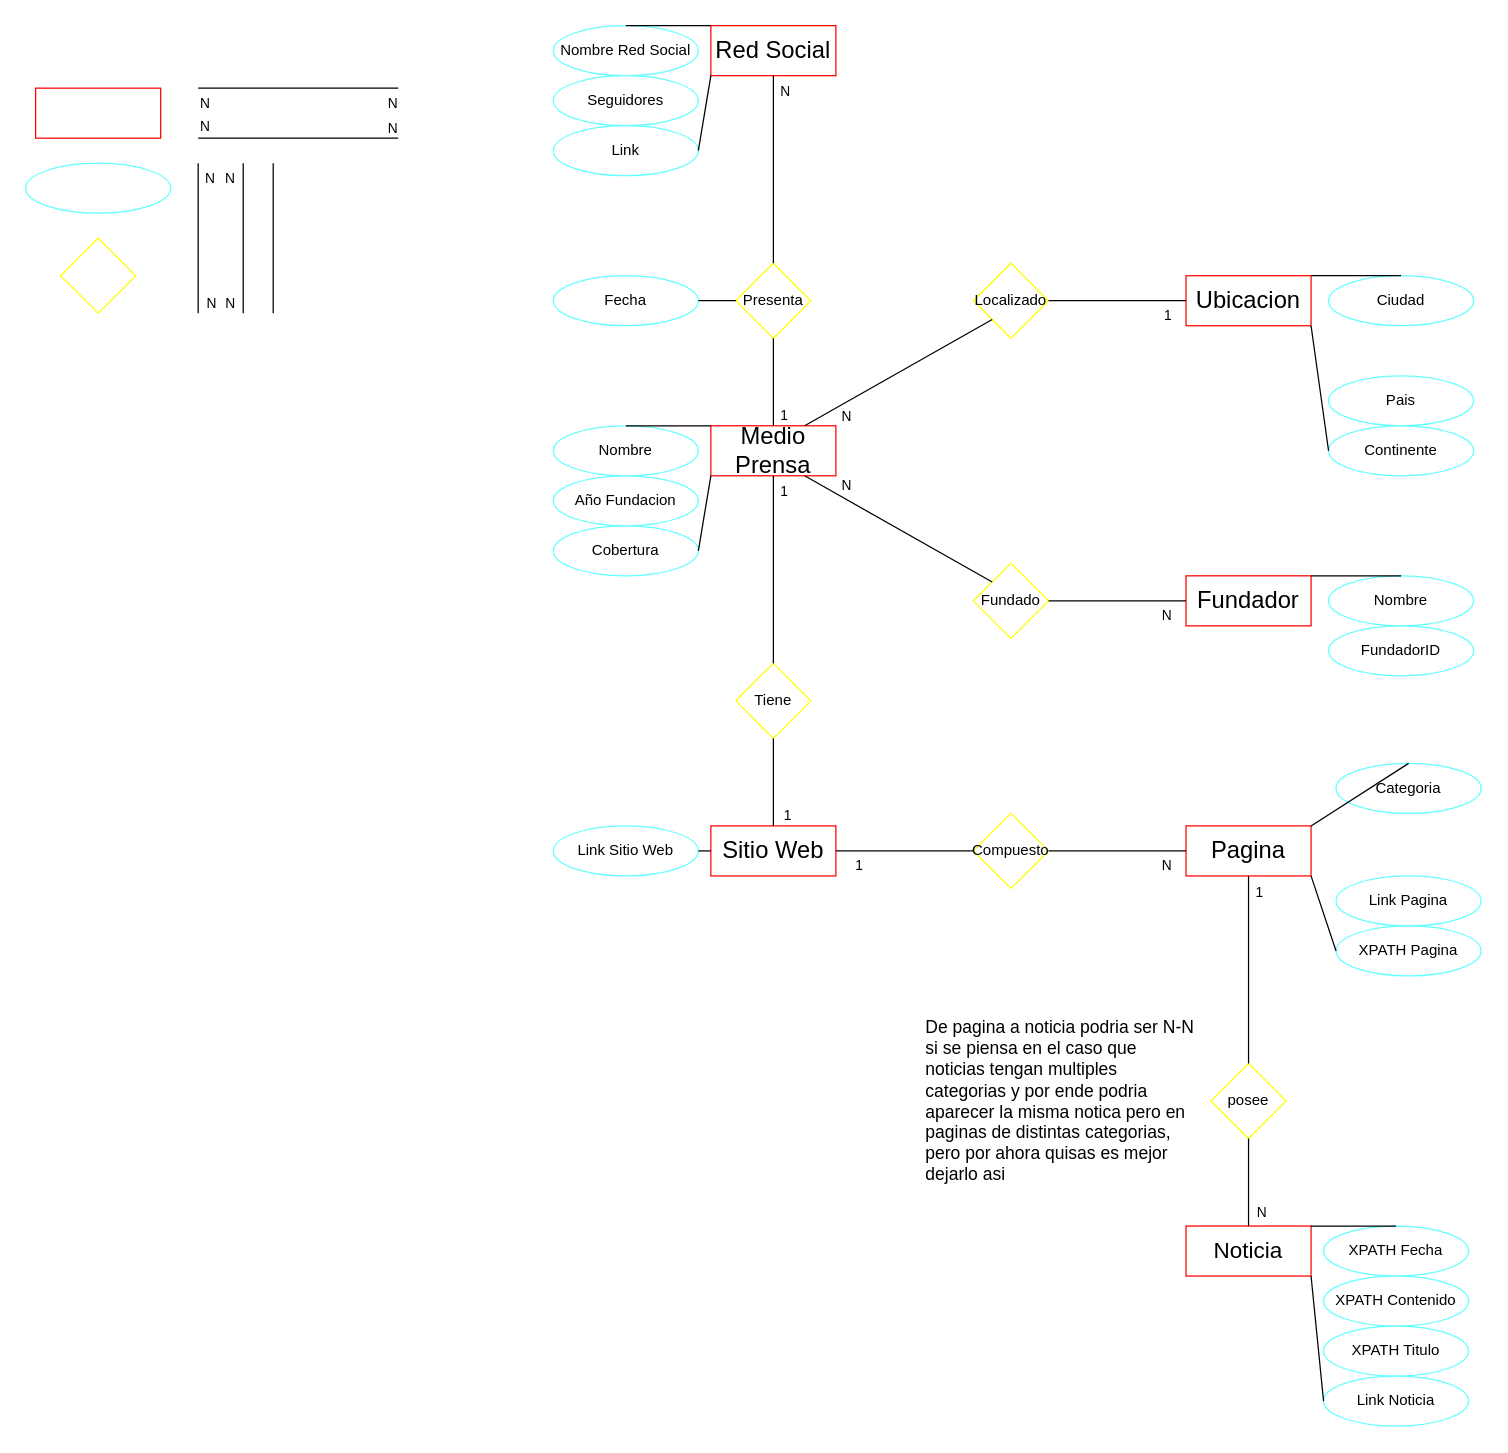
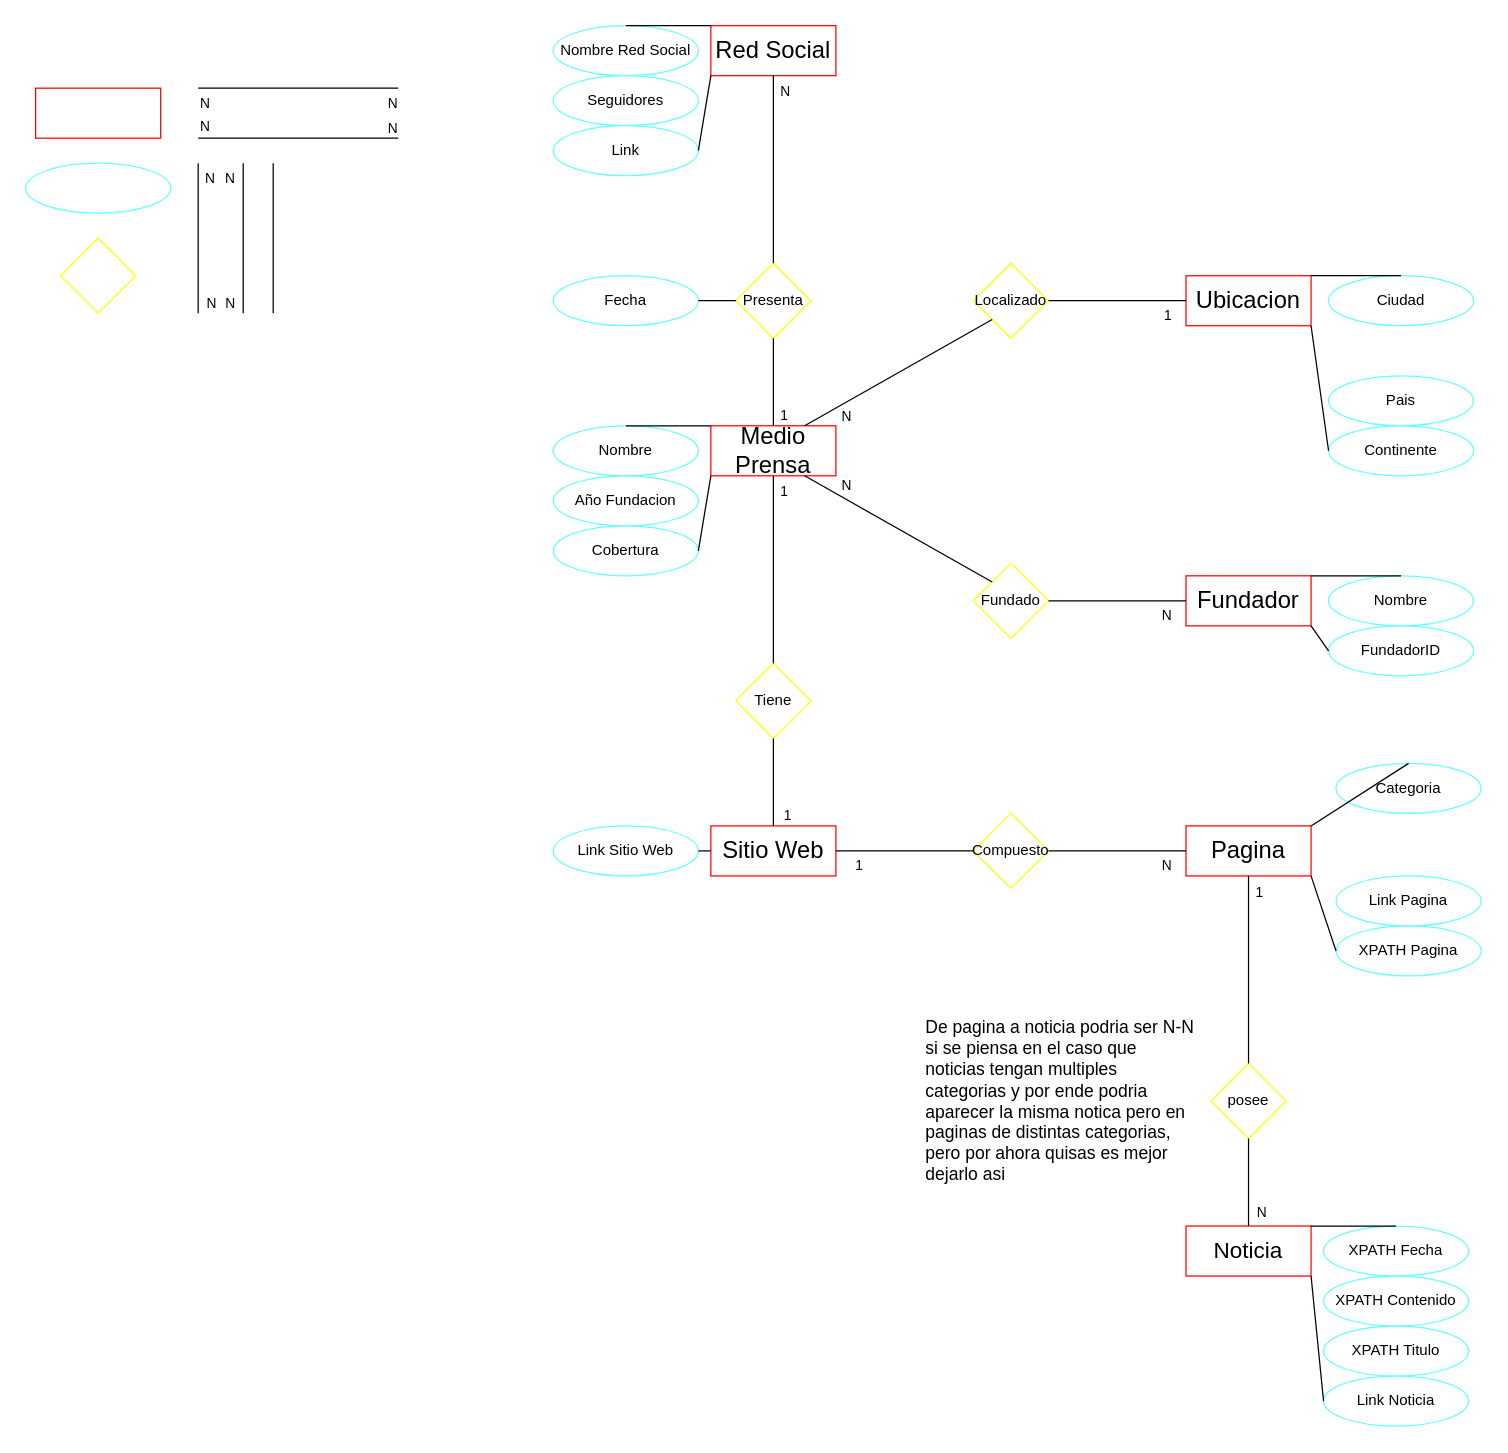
edge "Fundador" -- "FundadorID": added
